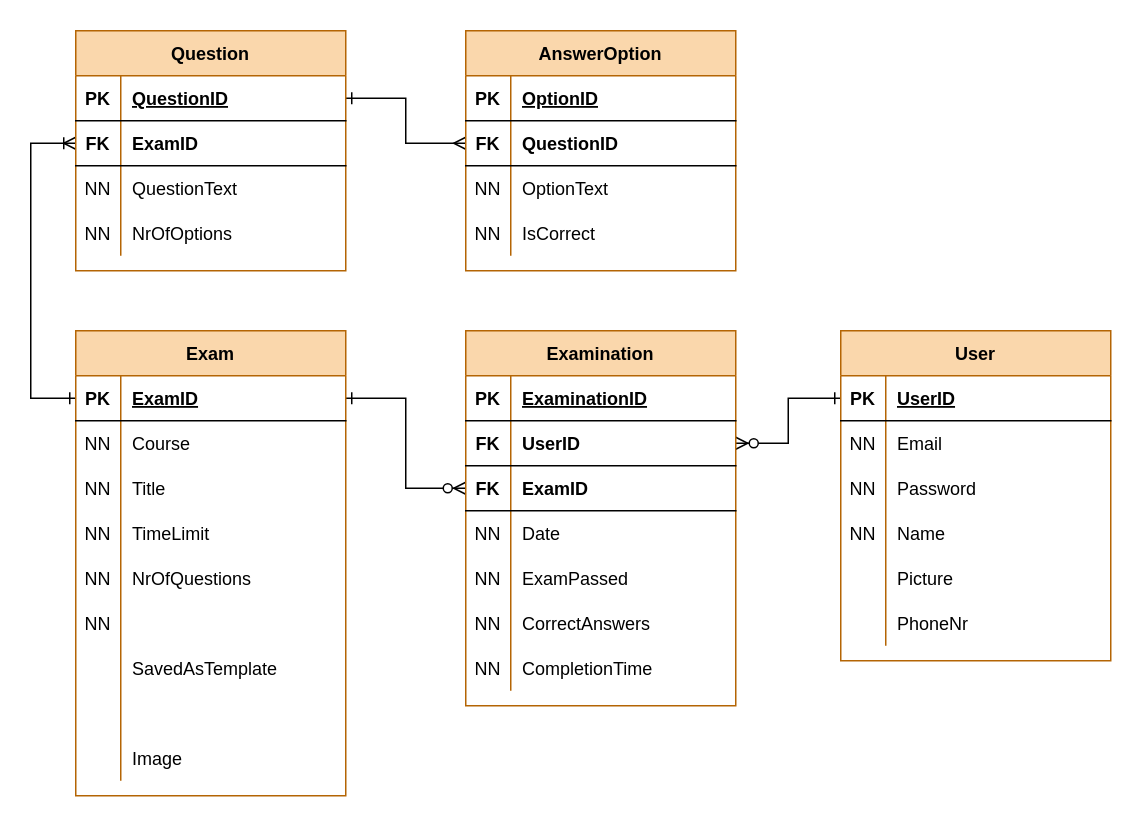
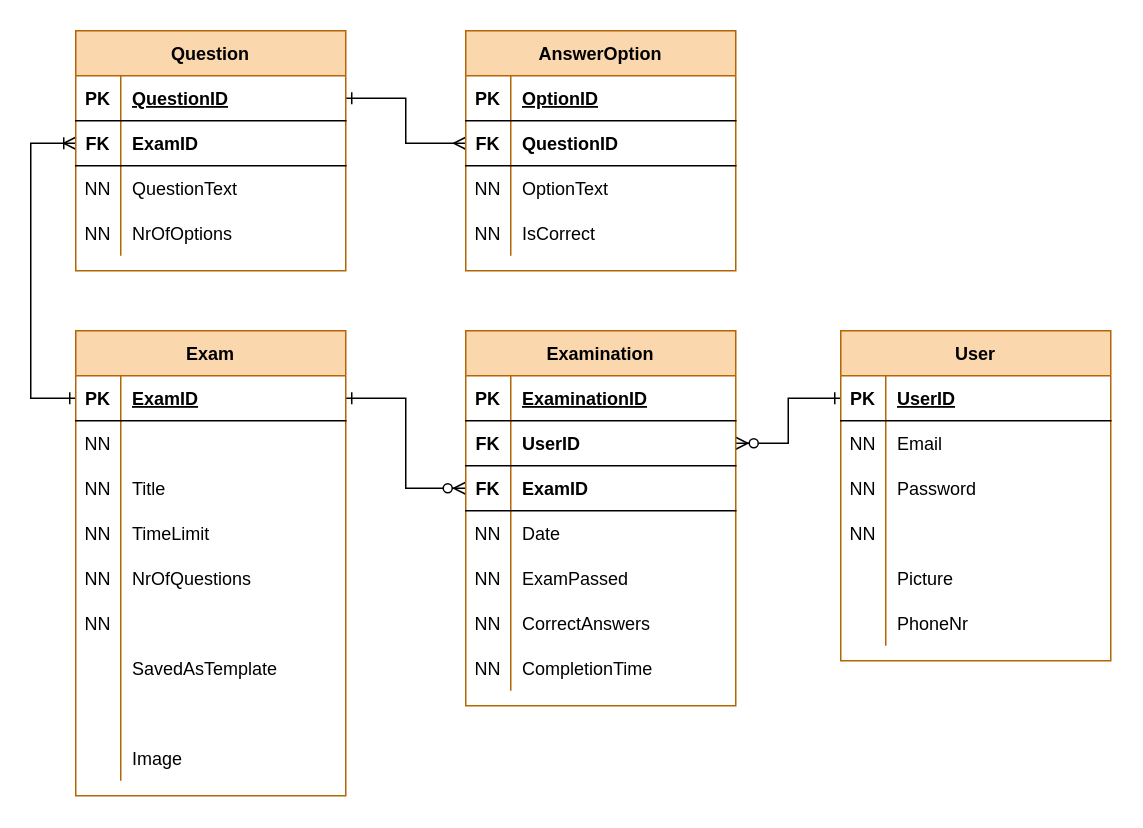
node "Course": removed
node "Name": removed
